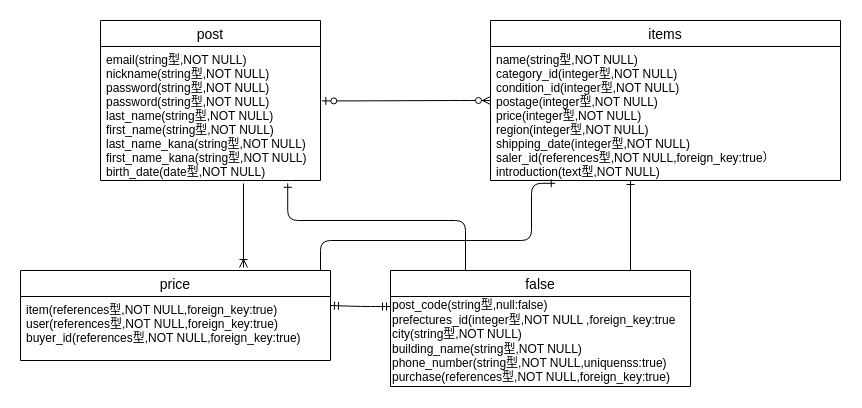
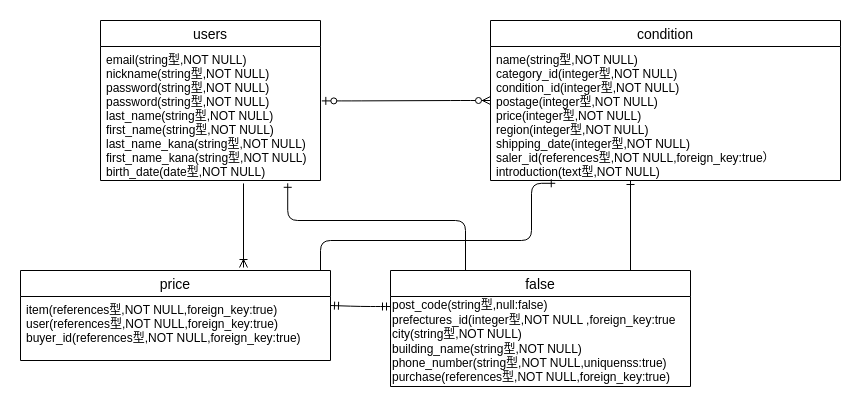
node "post": label "post" -> "users"
node "items": label "items" -> "condition"
